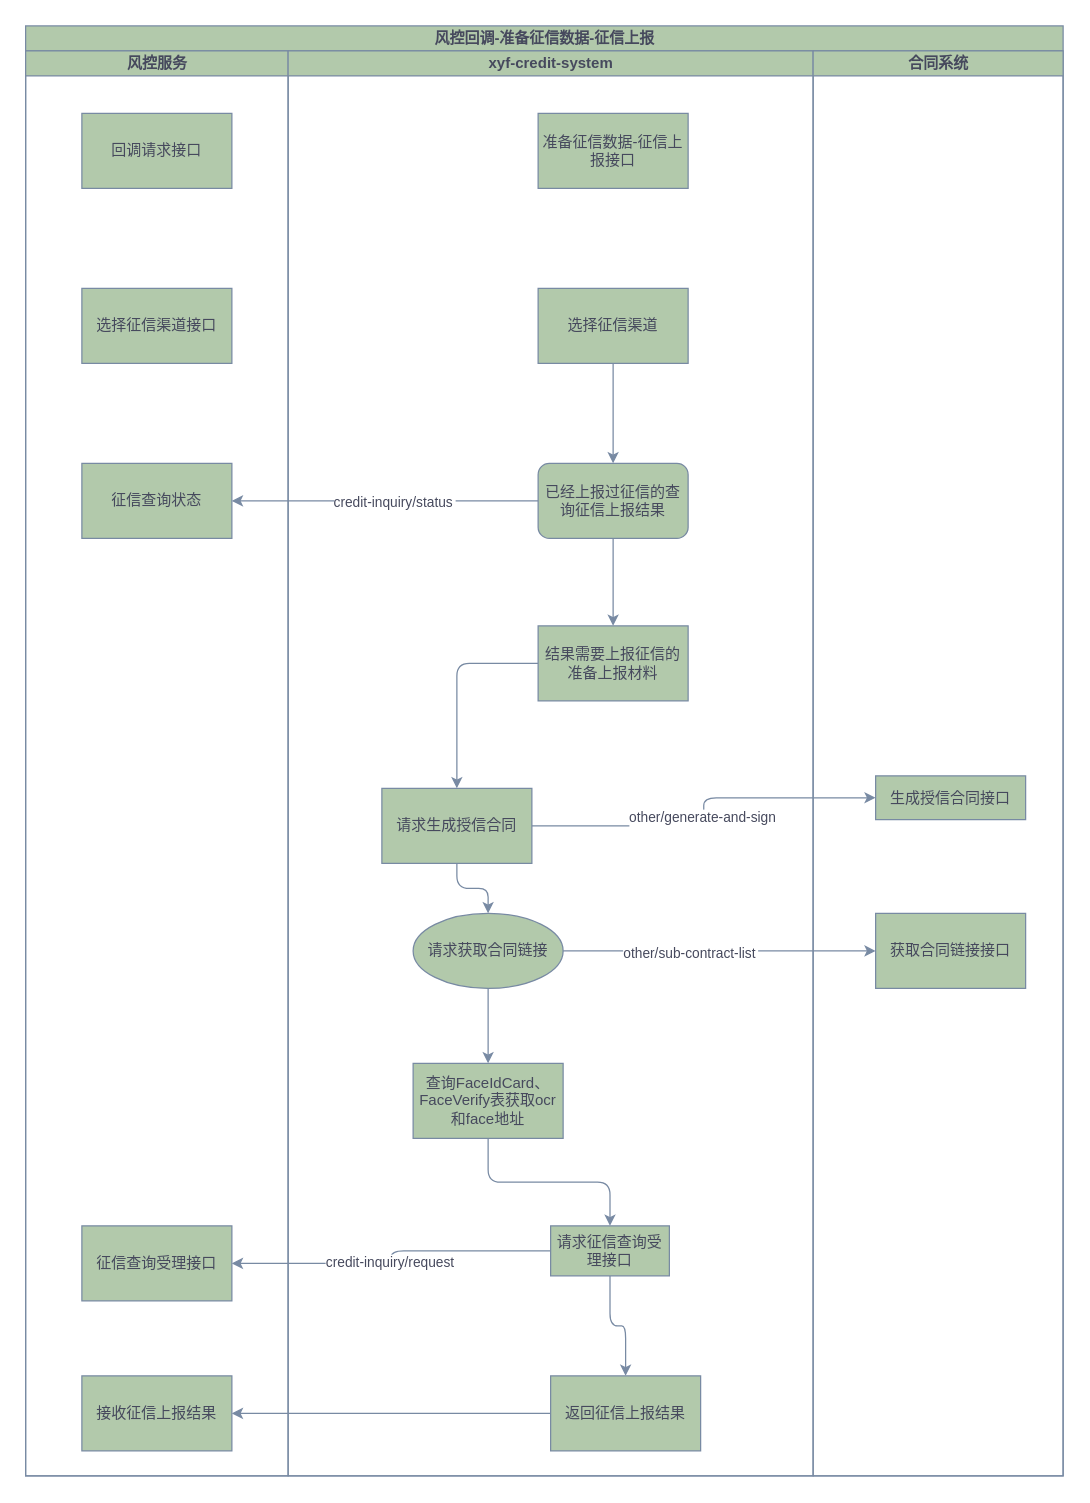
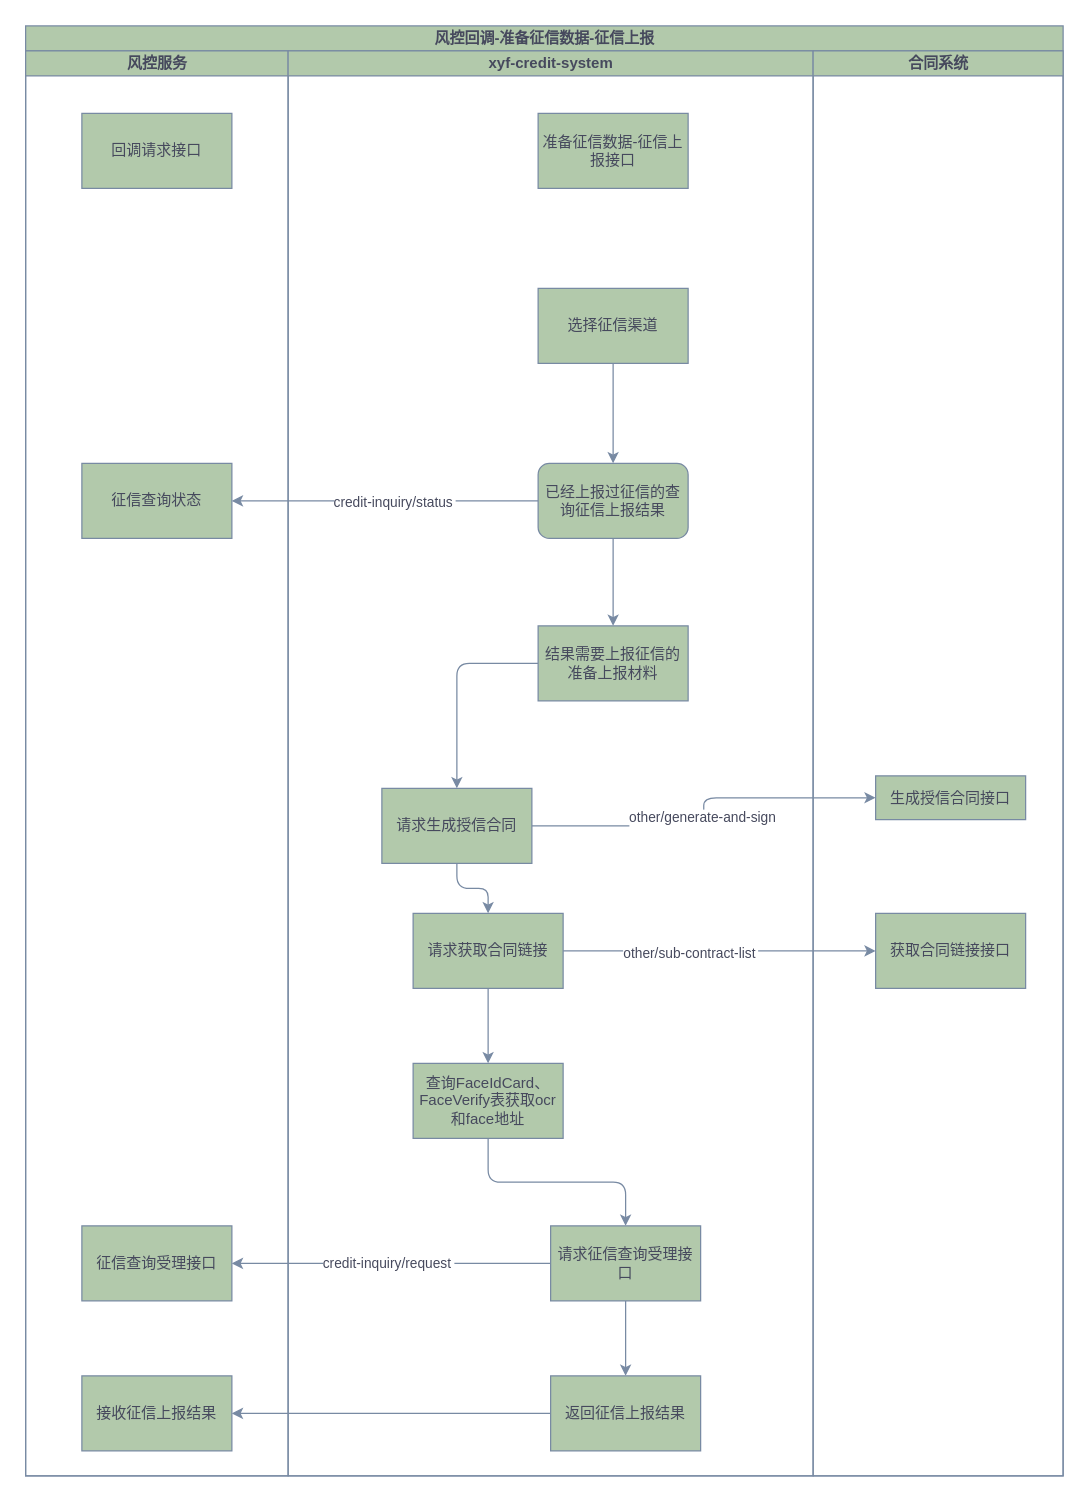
node "选择征信渠道接口": removed
node "请求获取合同链接": shape ellipse -> rectangle
node "请求征信查询受理接口": size 119x50 -> 150x75
